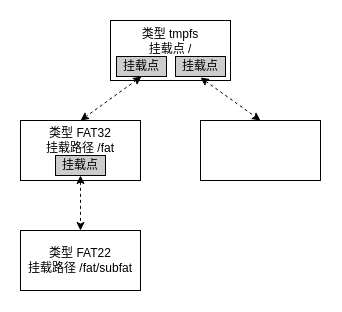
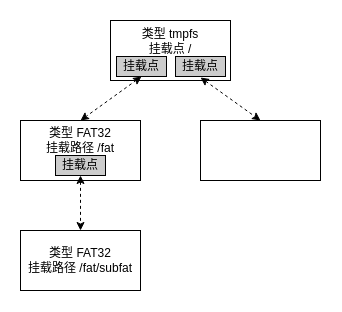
node "类型 FAT22 挂载路径 /fat/subfat": label "类型 FAT22 挂载路径 /fat/subfat" -> "类型 FAT32 挂载路径 /fat/subfat"
